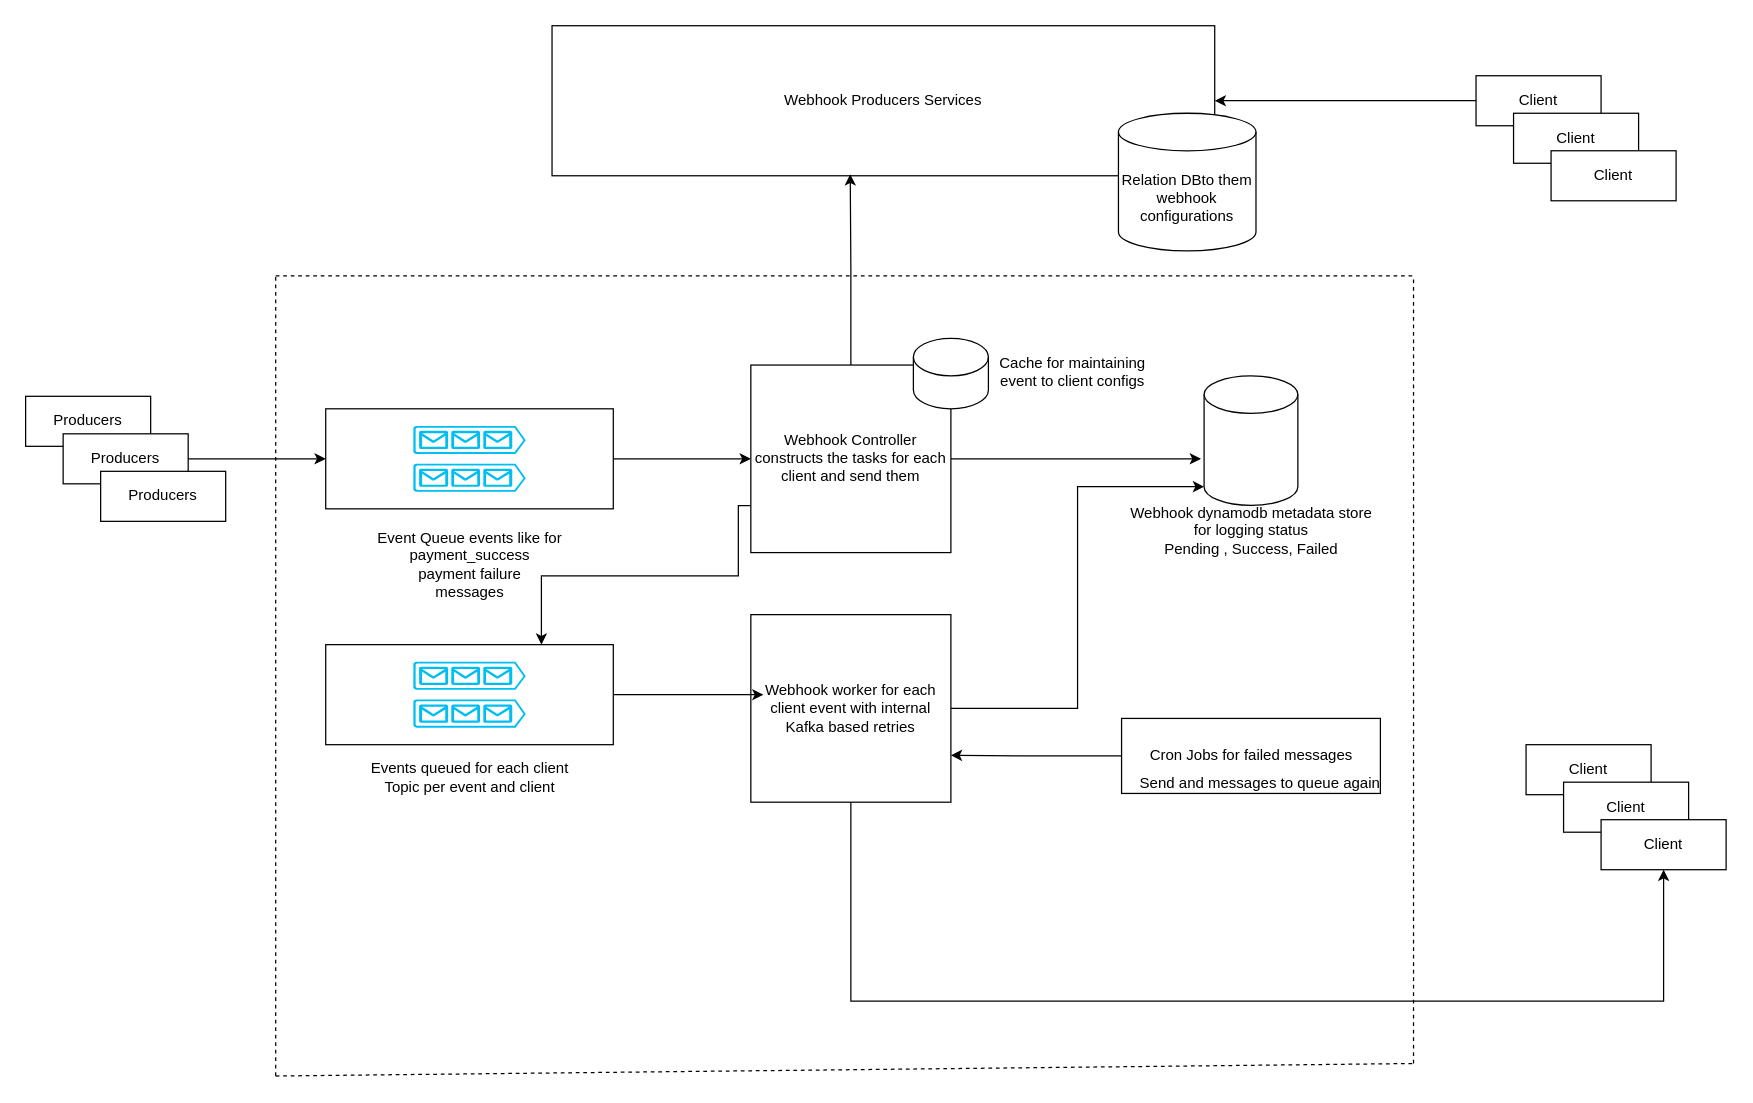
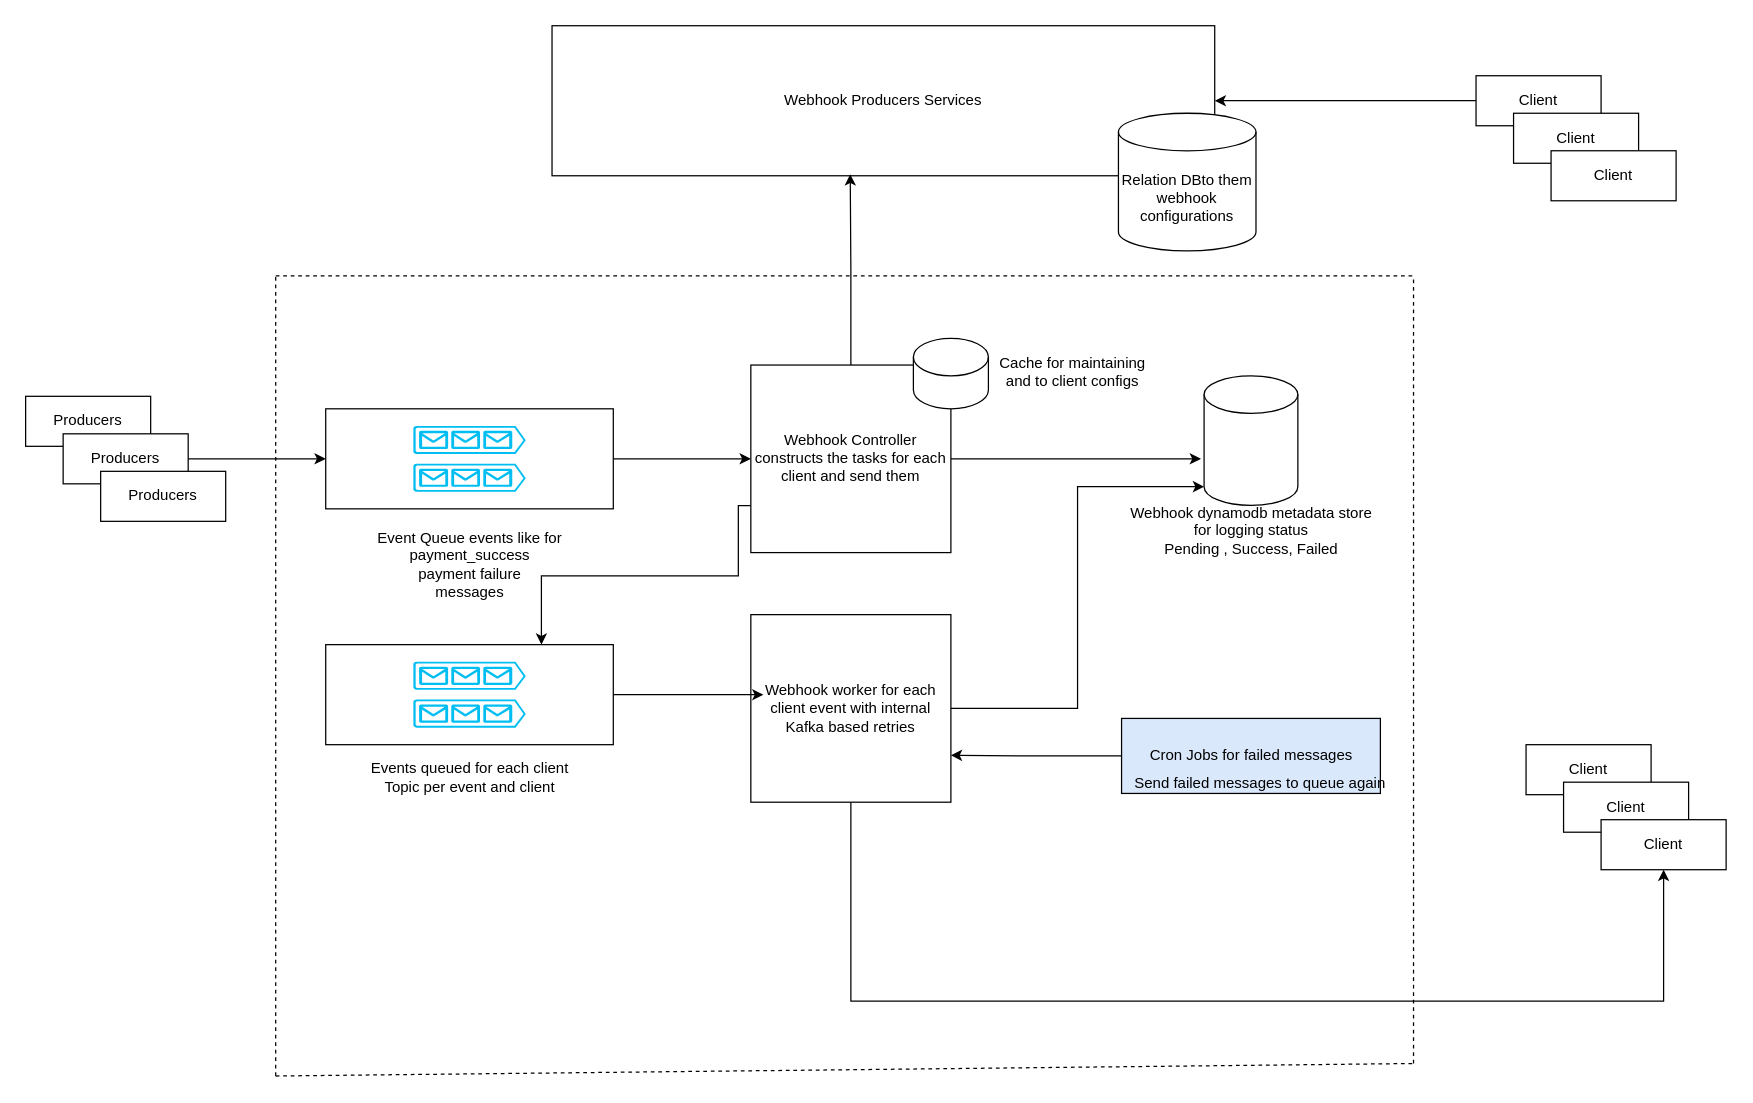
node "Cache for maintaining event to client configs": label "Cache for maintaining event to client configs" -> "Cache for maintaining and to client configs"
node "Cron Jobs for failed messages": fillcolor #ffffff -> #dae8fc
node "Send and messages to queue again": label "Send and messages to queue again" -> "Send failed messages to queue again"
